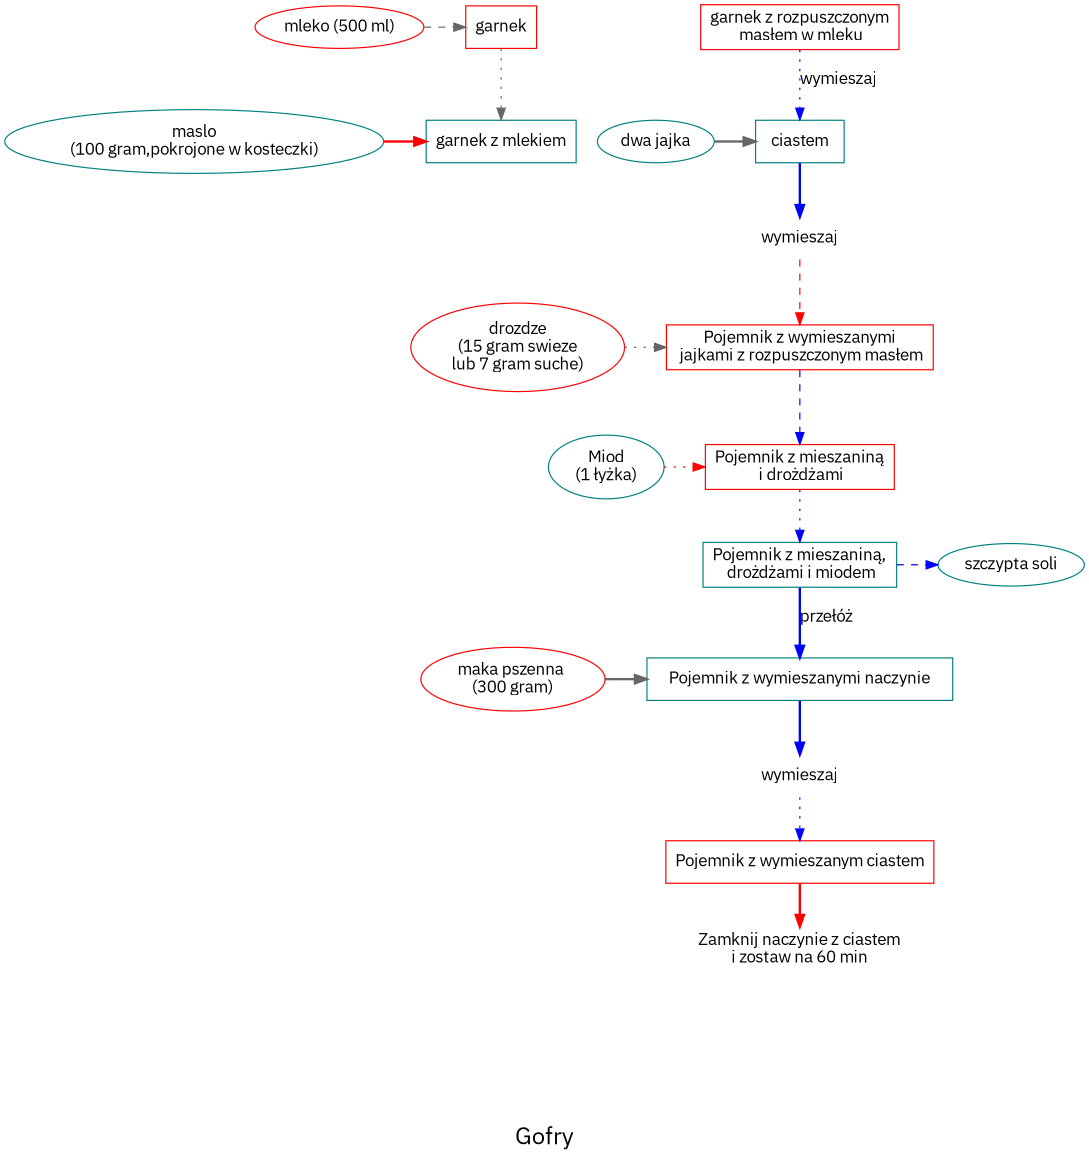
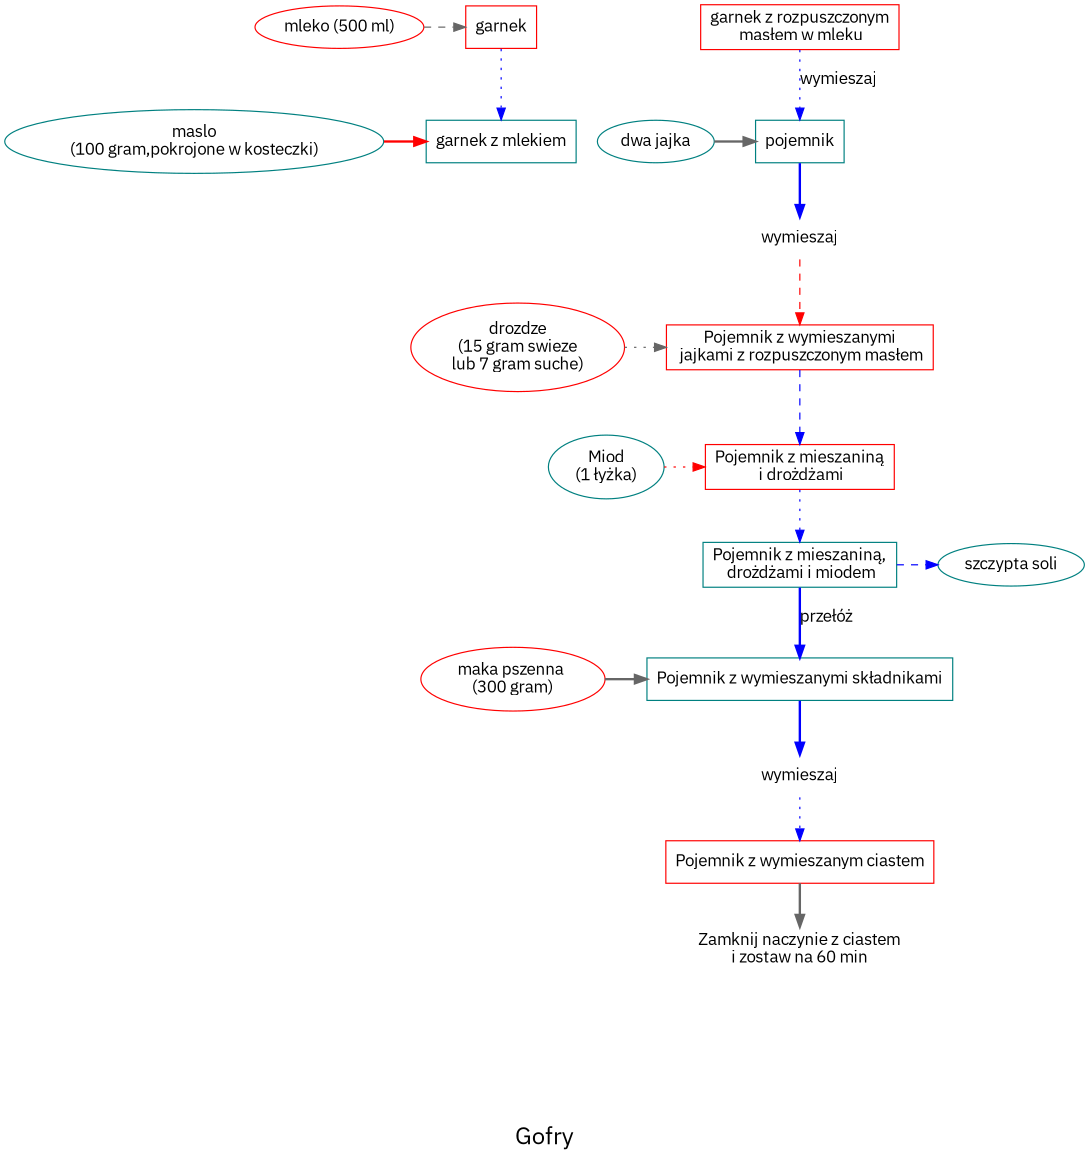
edge "garnek" -> "garnek z mlekiem": color gray40 -> blue
node "ciastem": label "ciastem" -> "pojemnik"
node "Pojemnik z wymieszanymi naczynie": label "Pojemnik z wymieszanymi naczynie" -> "Pojemnik z wymieszanymi składnikami"
edge "Pojemnik z wymieszanym ciastem" -> "Zamknij naczynie z ciastem i zostaw na 60 min": color red -> gray40
